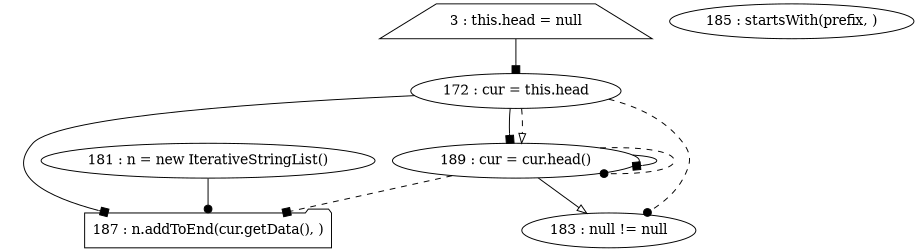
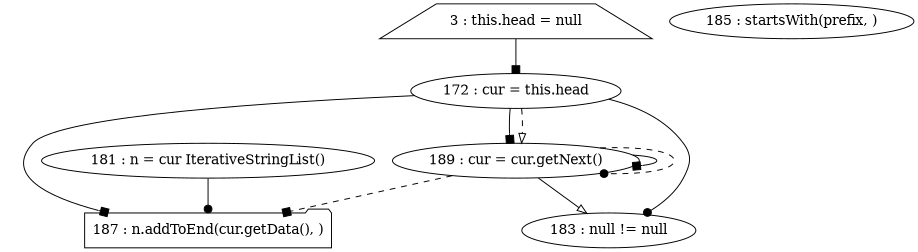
edge "172 : cur = this.head" -> "183 : null != null": style dashed -> solid
node "181 : n = new IterativeStringList()": label "181 : n = new IterativeStringList()" -> "181 : n = cur IterativeStringList()"
node "189 : cur = cur.head()": label "189 : cur = cur.head()" -> "189 : cur = cur.getNext()"
